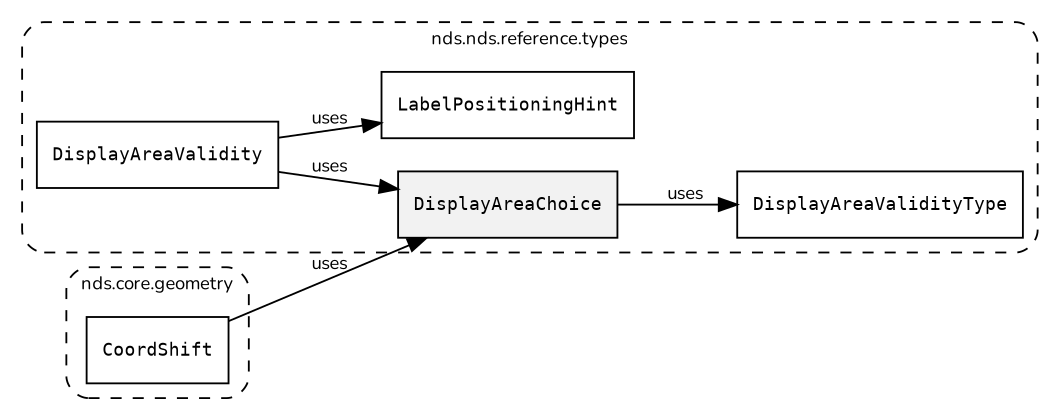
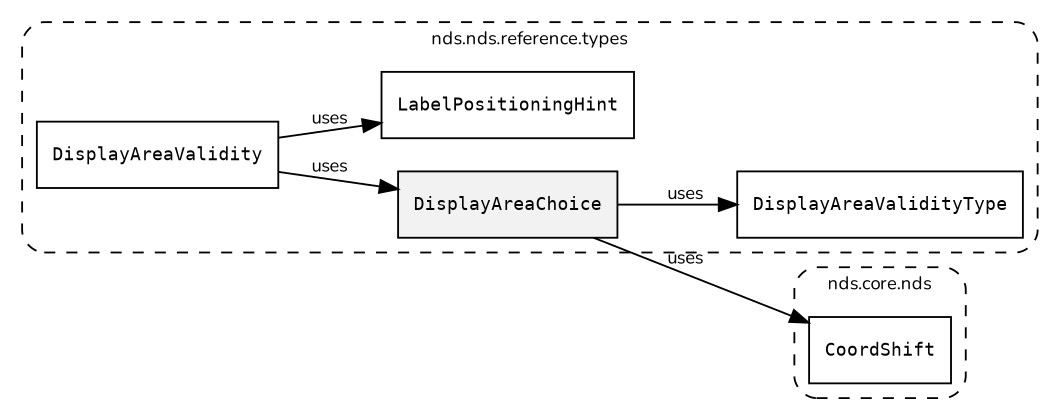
edge "CoordShift" -> "DisplayAreaChoice": reversed
cluster "nds.core.geometry": label "nds.core.geometry" -> "nds.core.nds"
